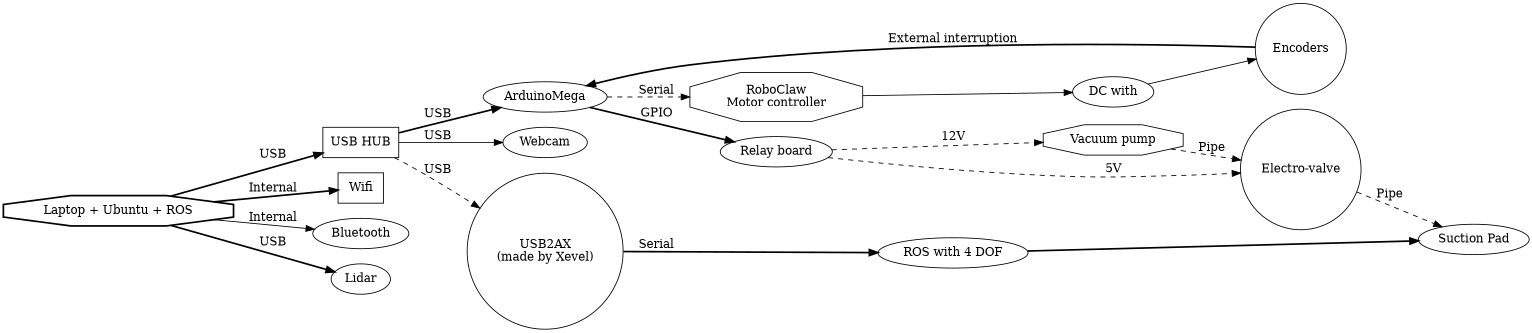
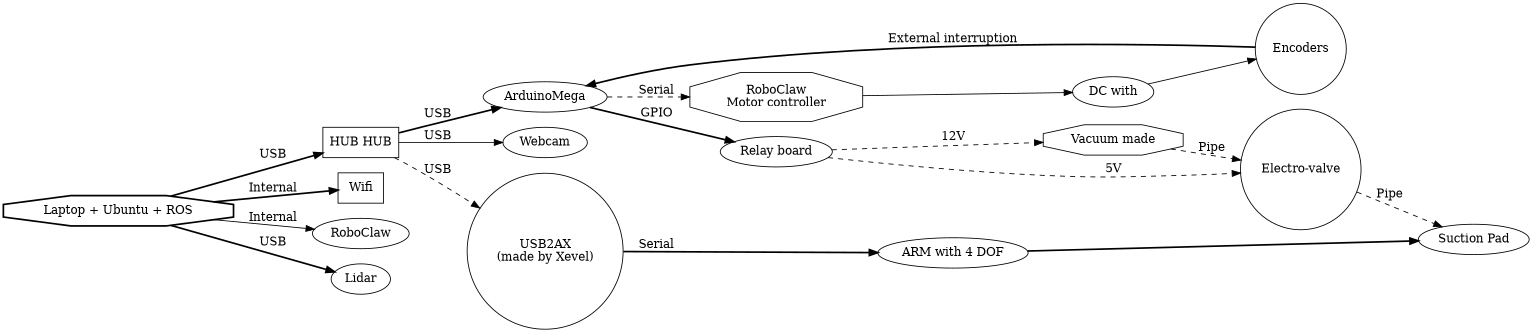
node "Vacuum pump": label "Vacuum pump" -> "Vacuum made"
node "USB HUB": label "USB HUB" -> "HUB HUB"
node "Bluetooth": label "Bluetooth" -> "RoboClaw"
node "ROS with 4 DOF": label "ROS with 4 DOF" -> "ARM with 4 DOF"
